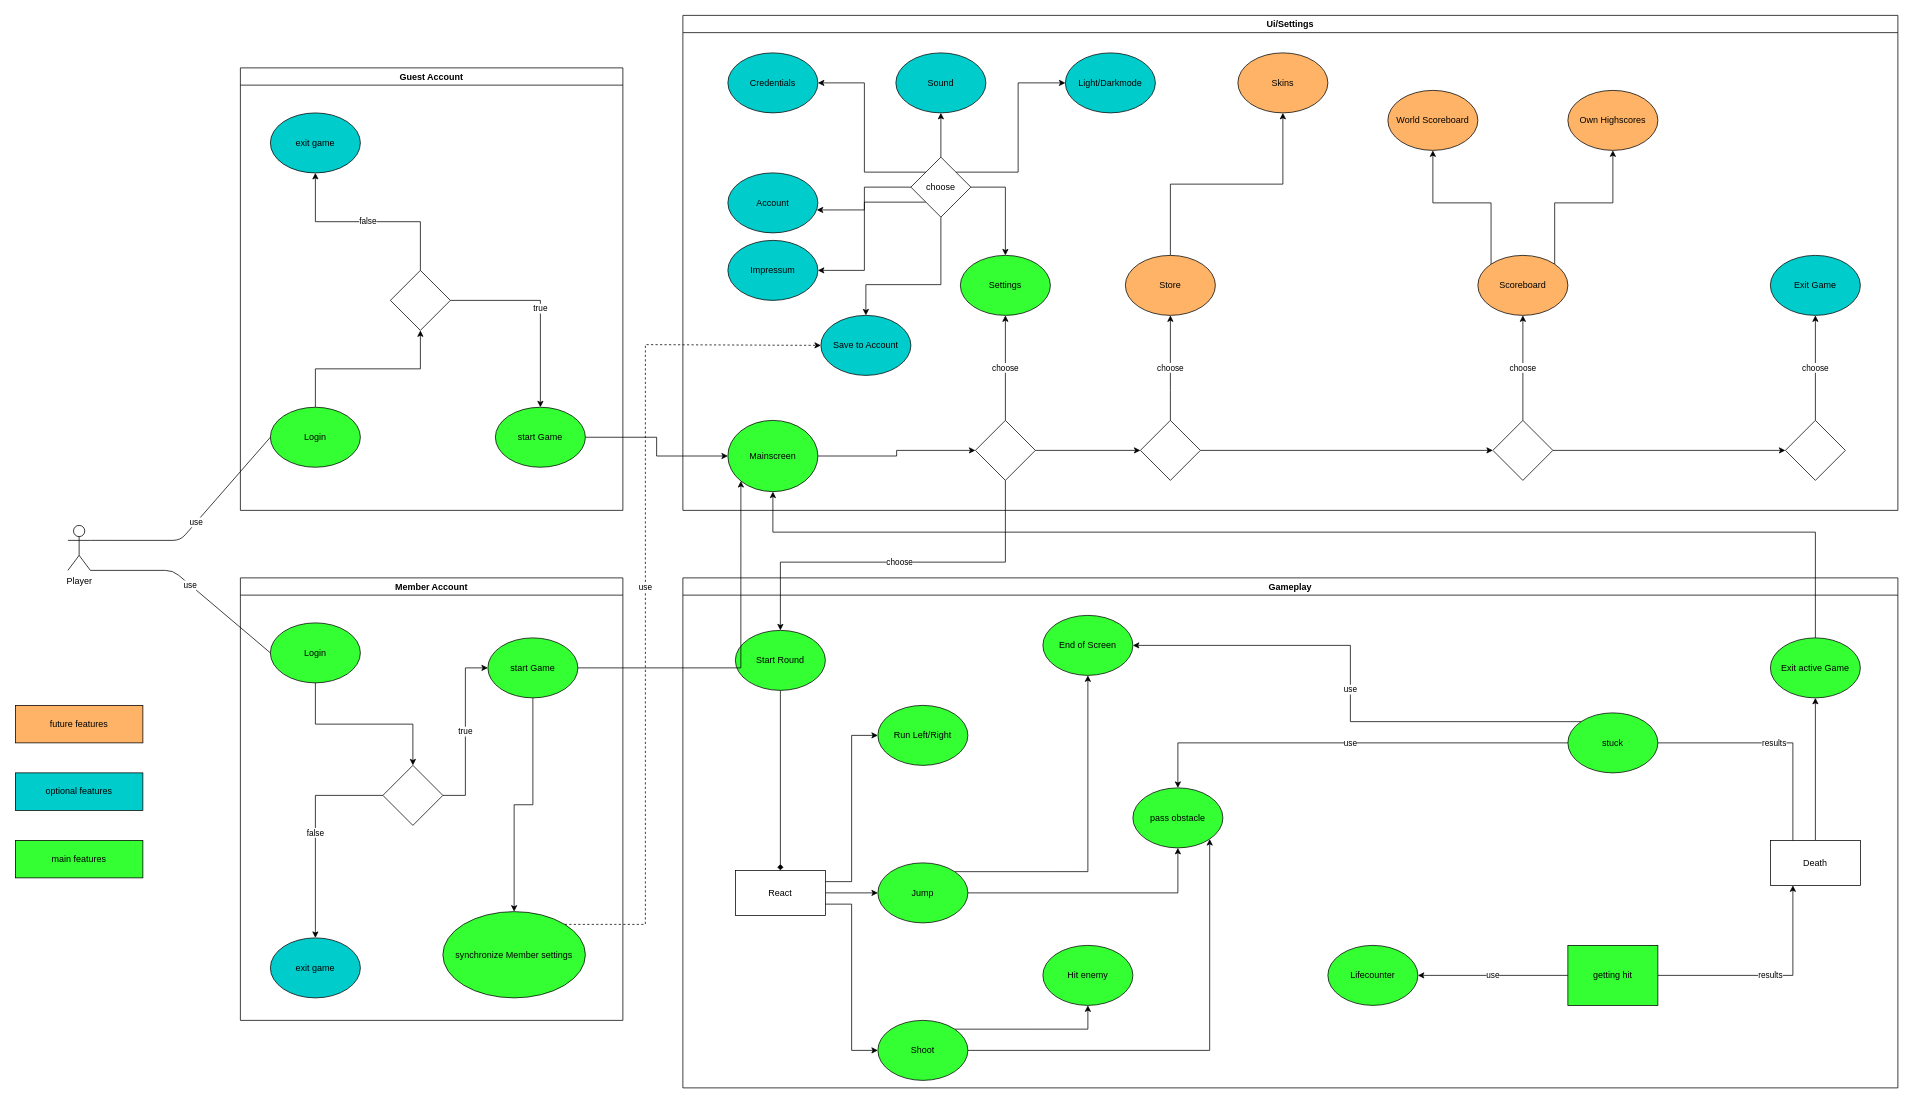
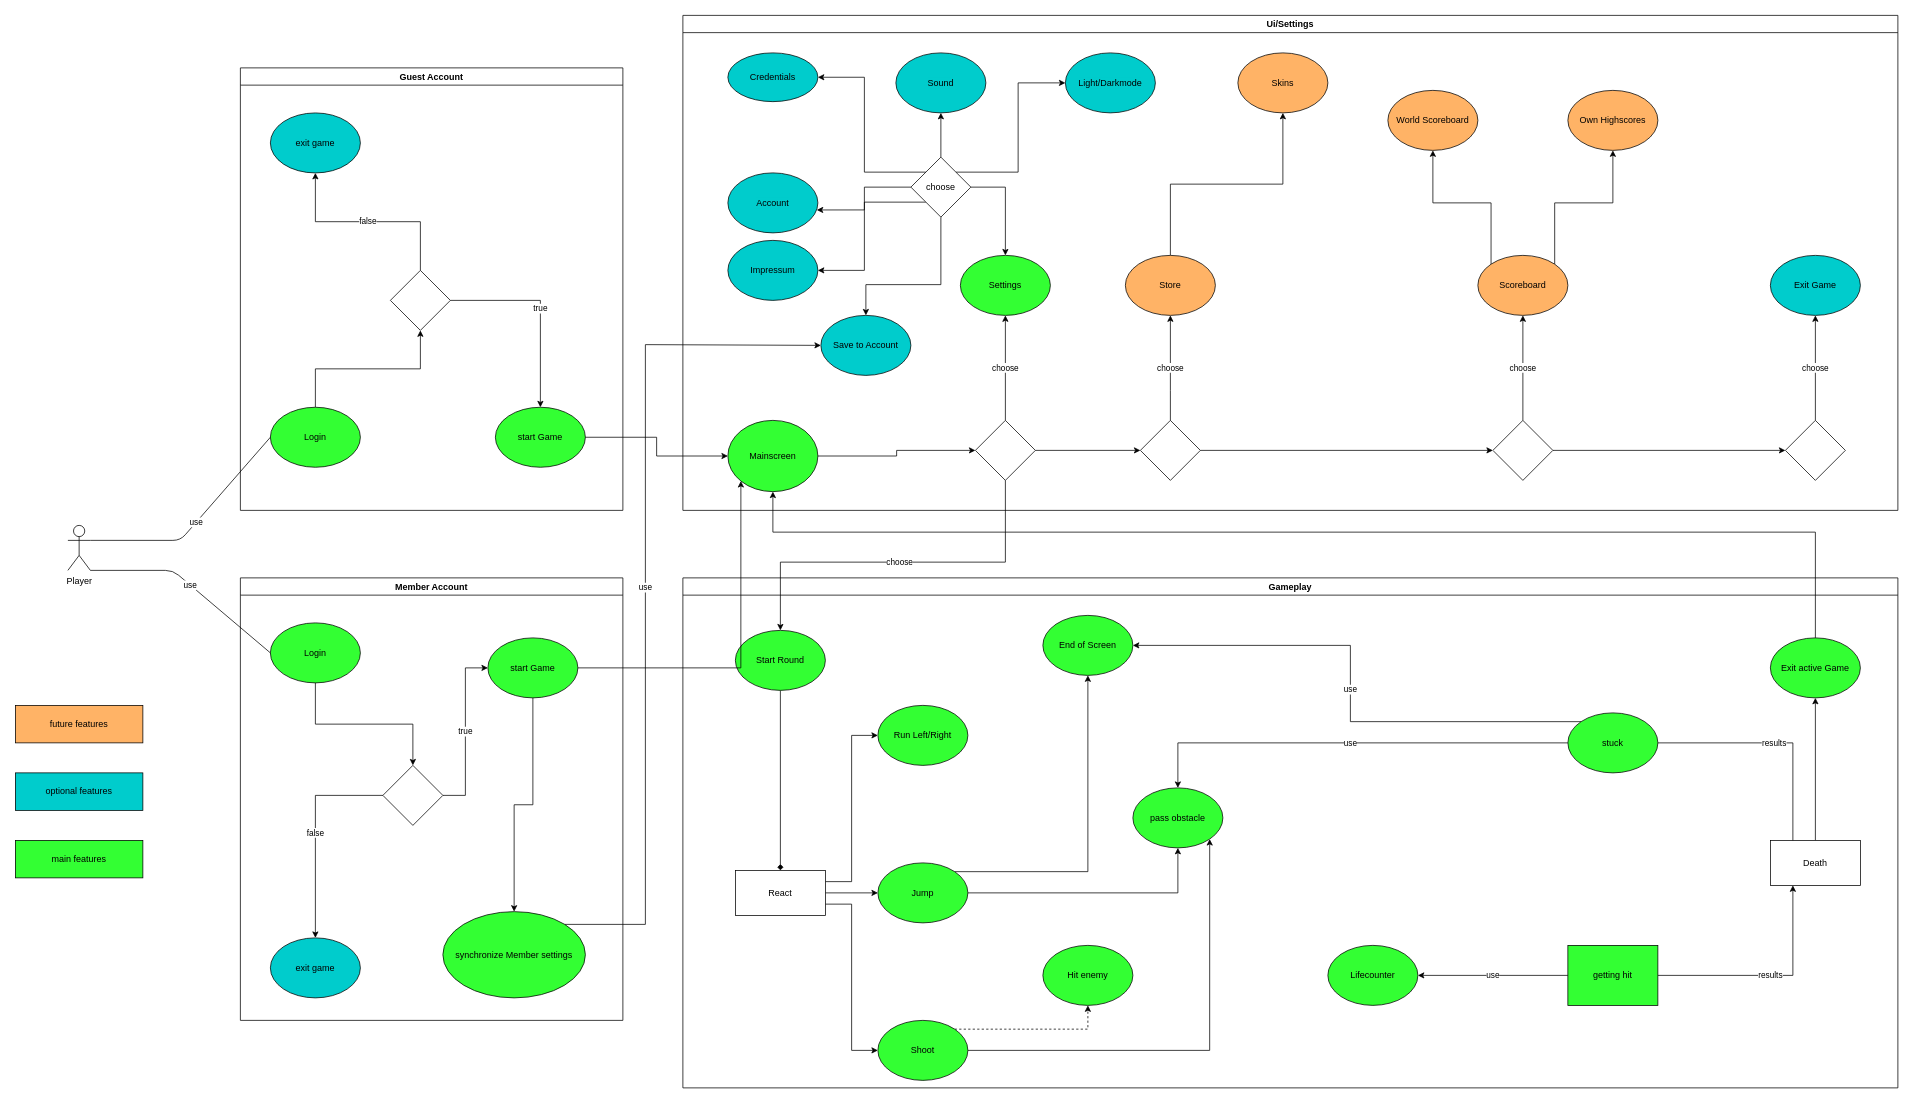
node "Credentials": size 90x60 -> 90x49
edge "synchronize Member settings" -> "Save to Account": style dashed -> solid
edge "Shoot" -> "Hit enemy": style solid -> dashed
